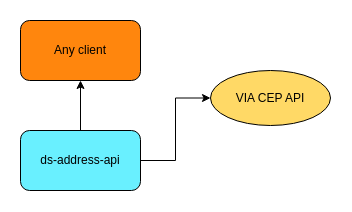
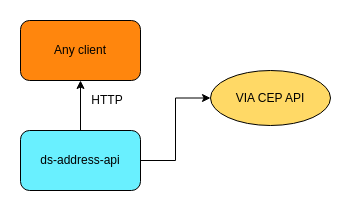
node "HTTP": added
